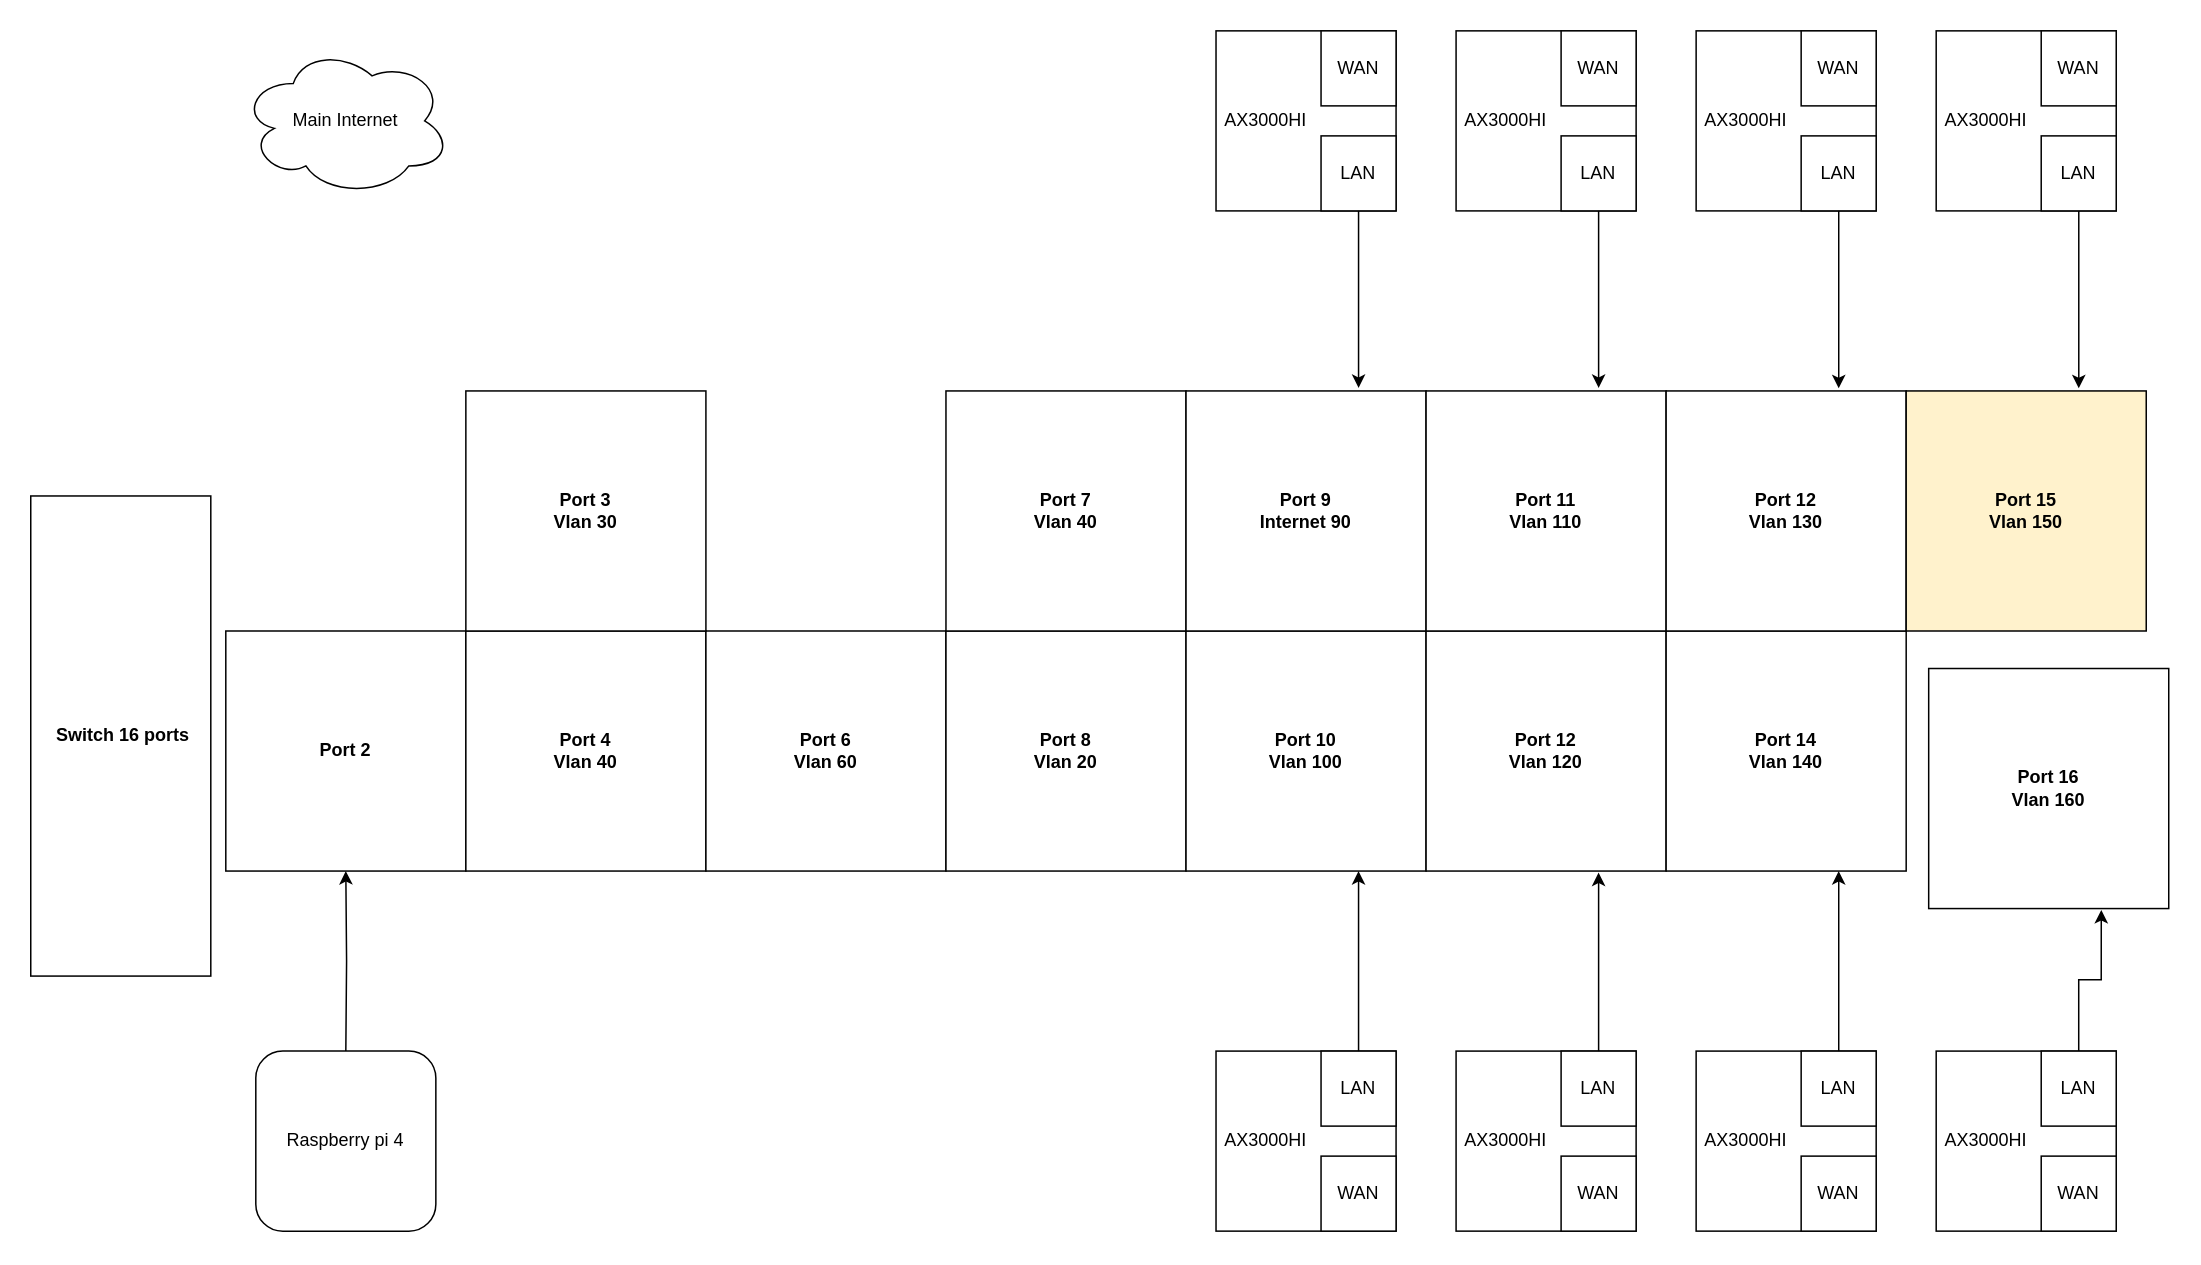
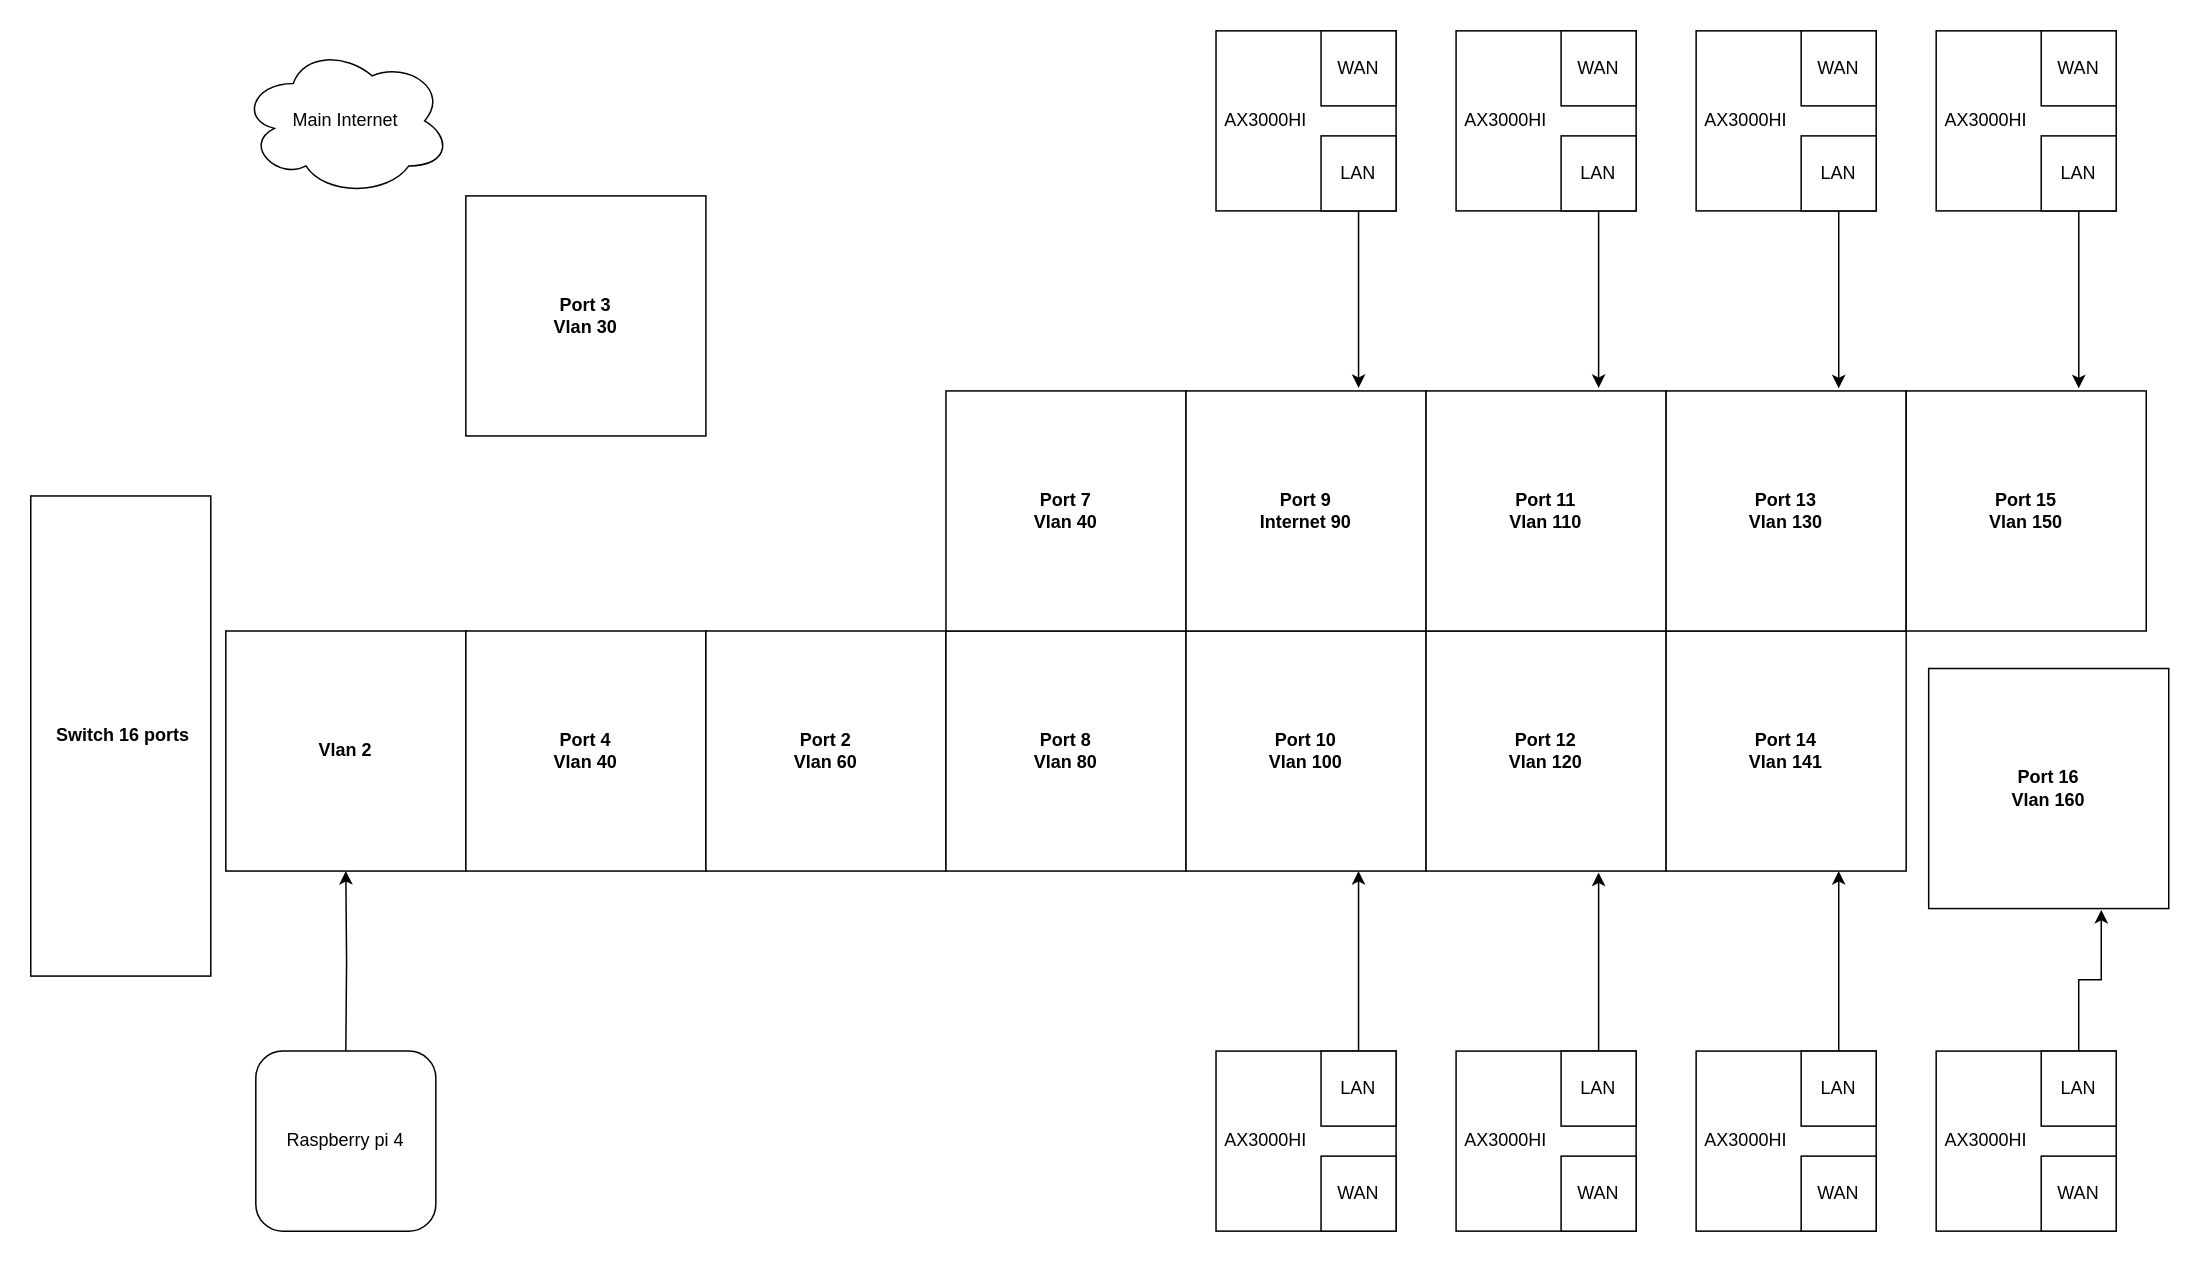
node "Port 3 Vlan 30": moved (586, 511) -> (586, 316)
node "Port 12 Vlan 130": label "Port 12 Vlan 130" -> "Port 13 Vlan 130"
node "Port 15 Vlan 150": fillcolor #fff2cc -> #ffffff
node "Port 2": label "Port 2" -> "Vlan 2"
node "Port 6 Vlan 60": label "Port 6 Vlan 60" -> "Port 2 Vlan 60"
node "Port 8 Vlan 20": label "Port 8 Vlan 20" -> "Port 8 Vlan 80"
node "Port 14 Vlan 140": label "Port 14 Vlan 140" -> "Port 14 Vlan 141"
